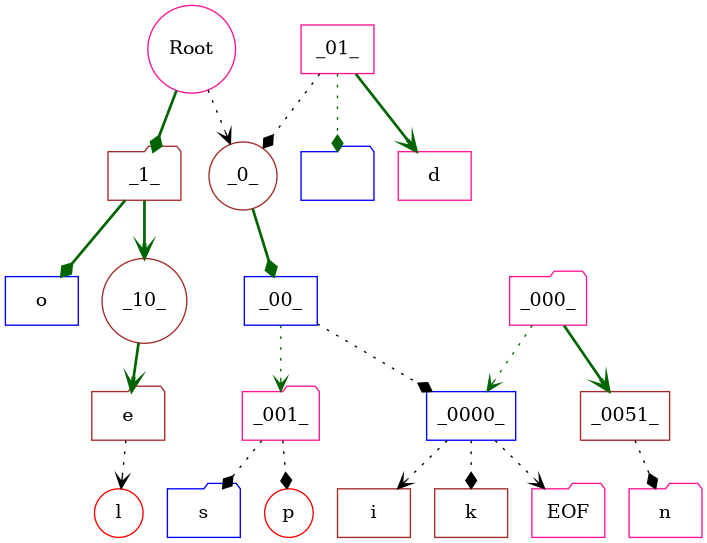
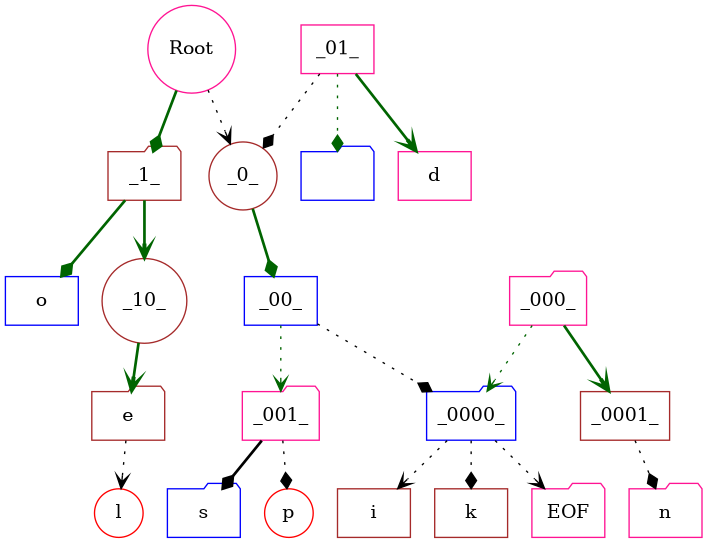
node "_0000_": shape box -> folder
node "_0051_": label "_0051_" -> "_0001_"
edge "_001_" -> "s": style dotted -> bold
